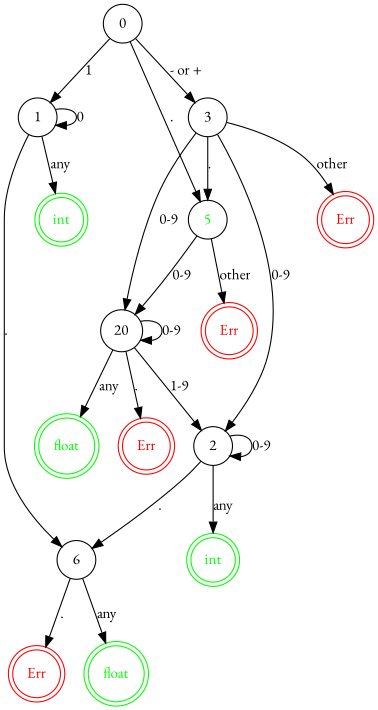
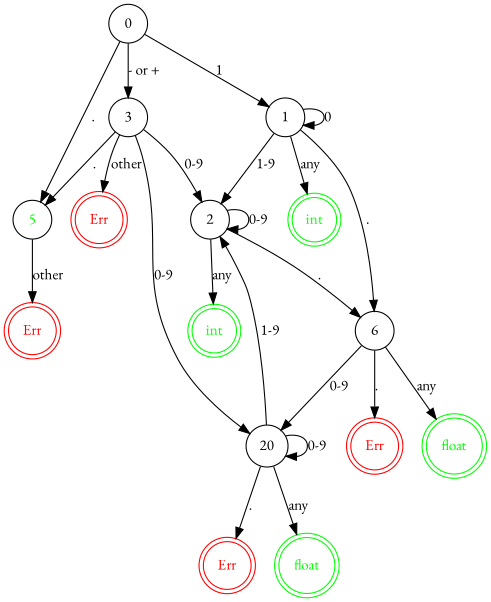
edge "1" -> "2": added, label "1-9"
edge "5" -> "20": now "6" -> "20"
